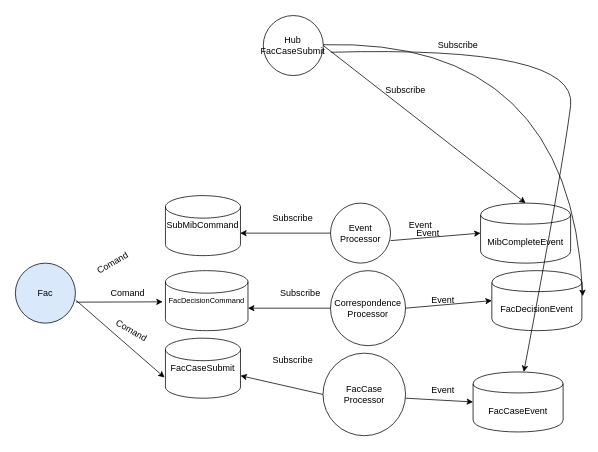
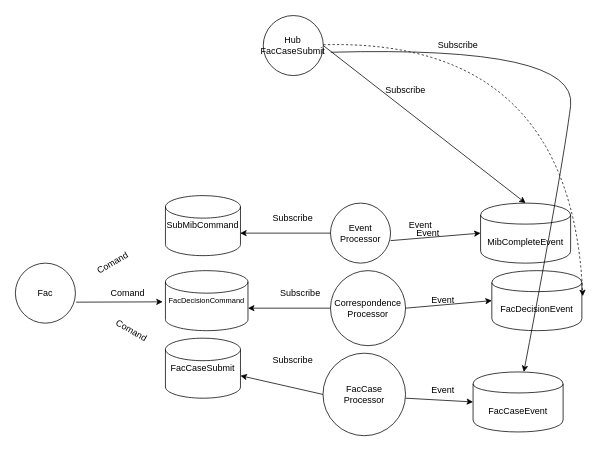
edge "Hub FacCaseSubmit" -> "FacDecisionEvent": style solid -> dashed
node "Fac": fillcolor #dae8fc -> #ffffff
edge "Fac" -> "FacCaseSubmit": removed
